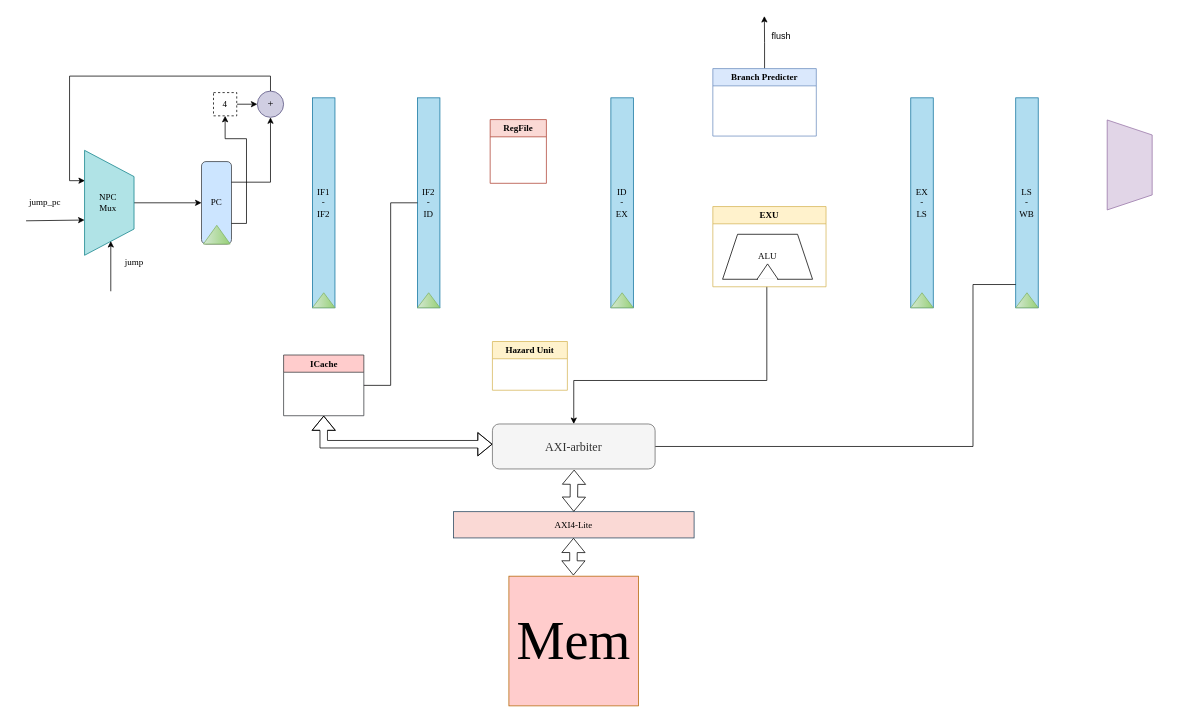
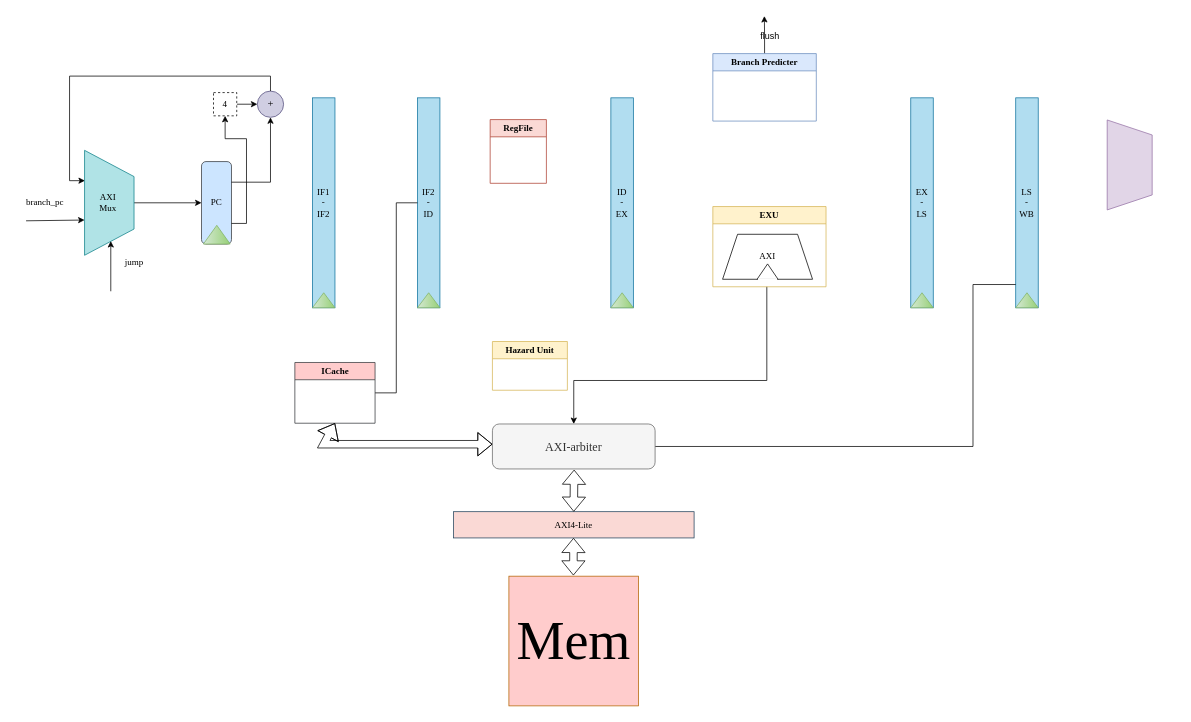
node "flush": moved (781, 36) -> (770, 36)
node "Branch Predicter": moved (765, 102) -> (765, 87)
node "jump_pc": label "jump_pc" -> "branch_pc"
node "NPC Mux": label "NPC Mux" -> "AXI Mux"
node "ALU": label "ALU" -> "AXI"
node "ICache": moved (324, 386) -> (335, 393)
